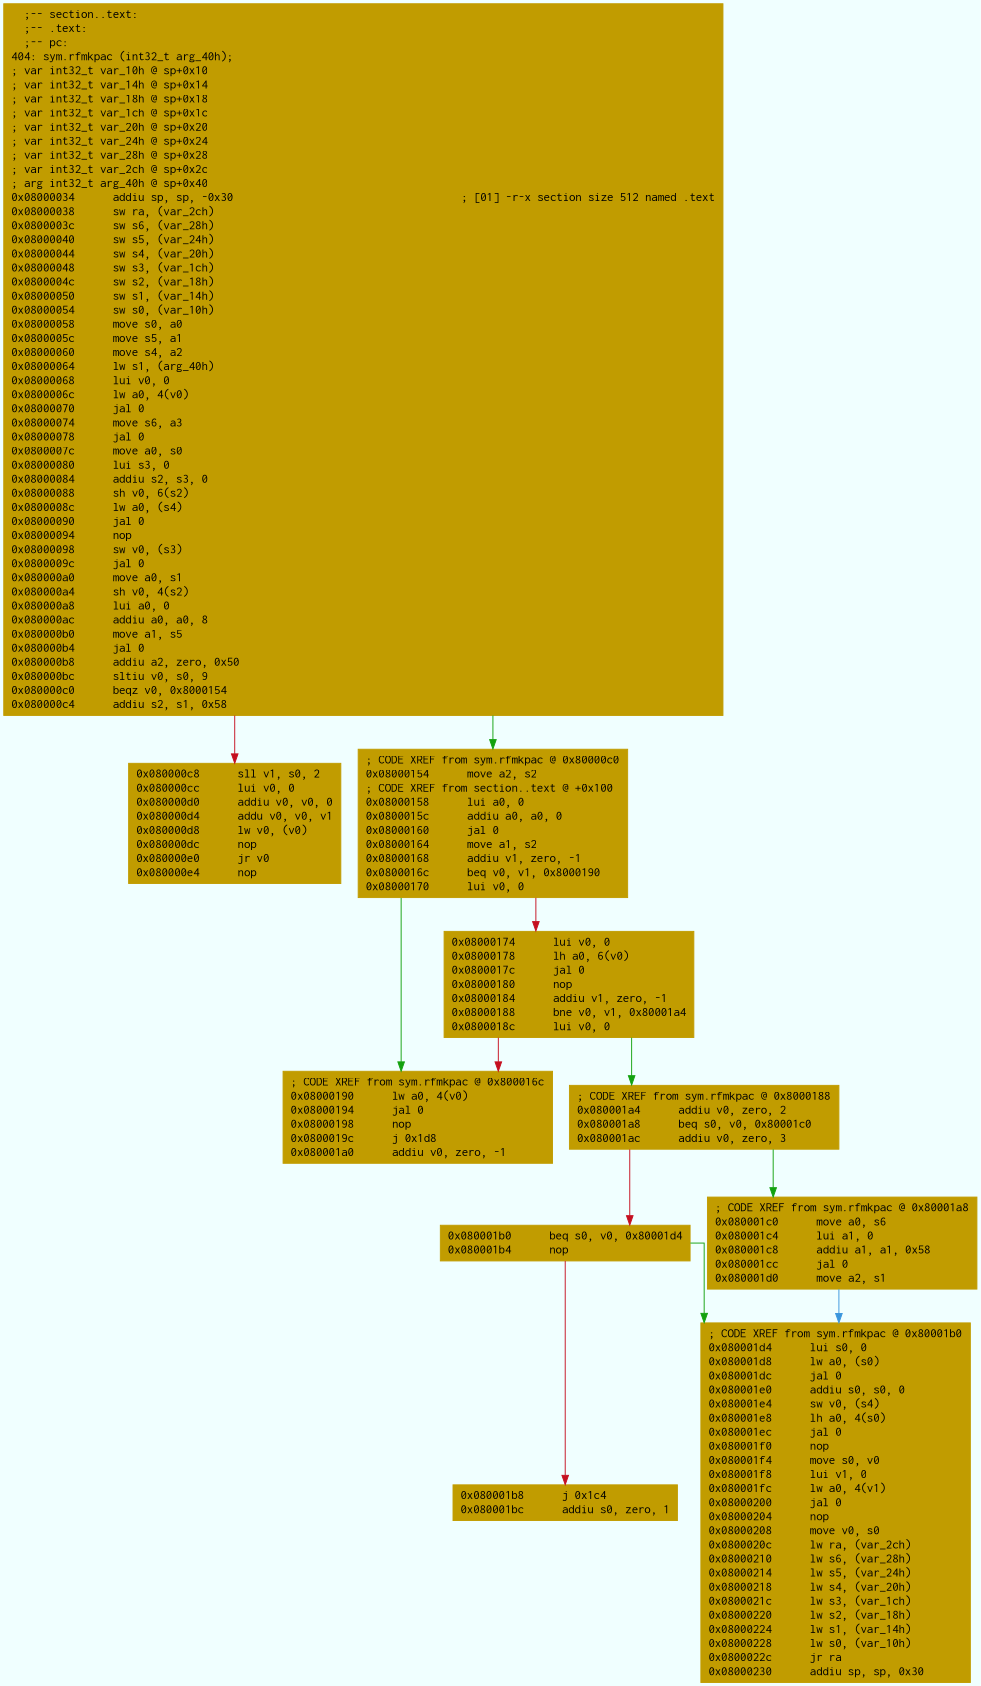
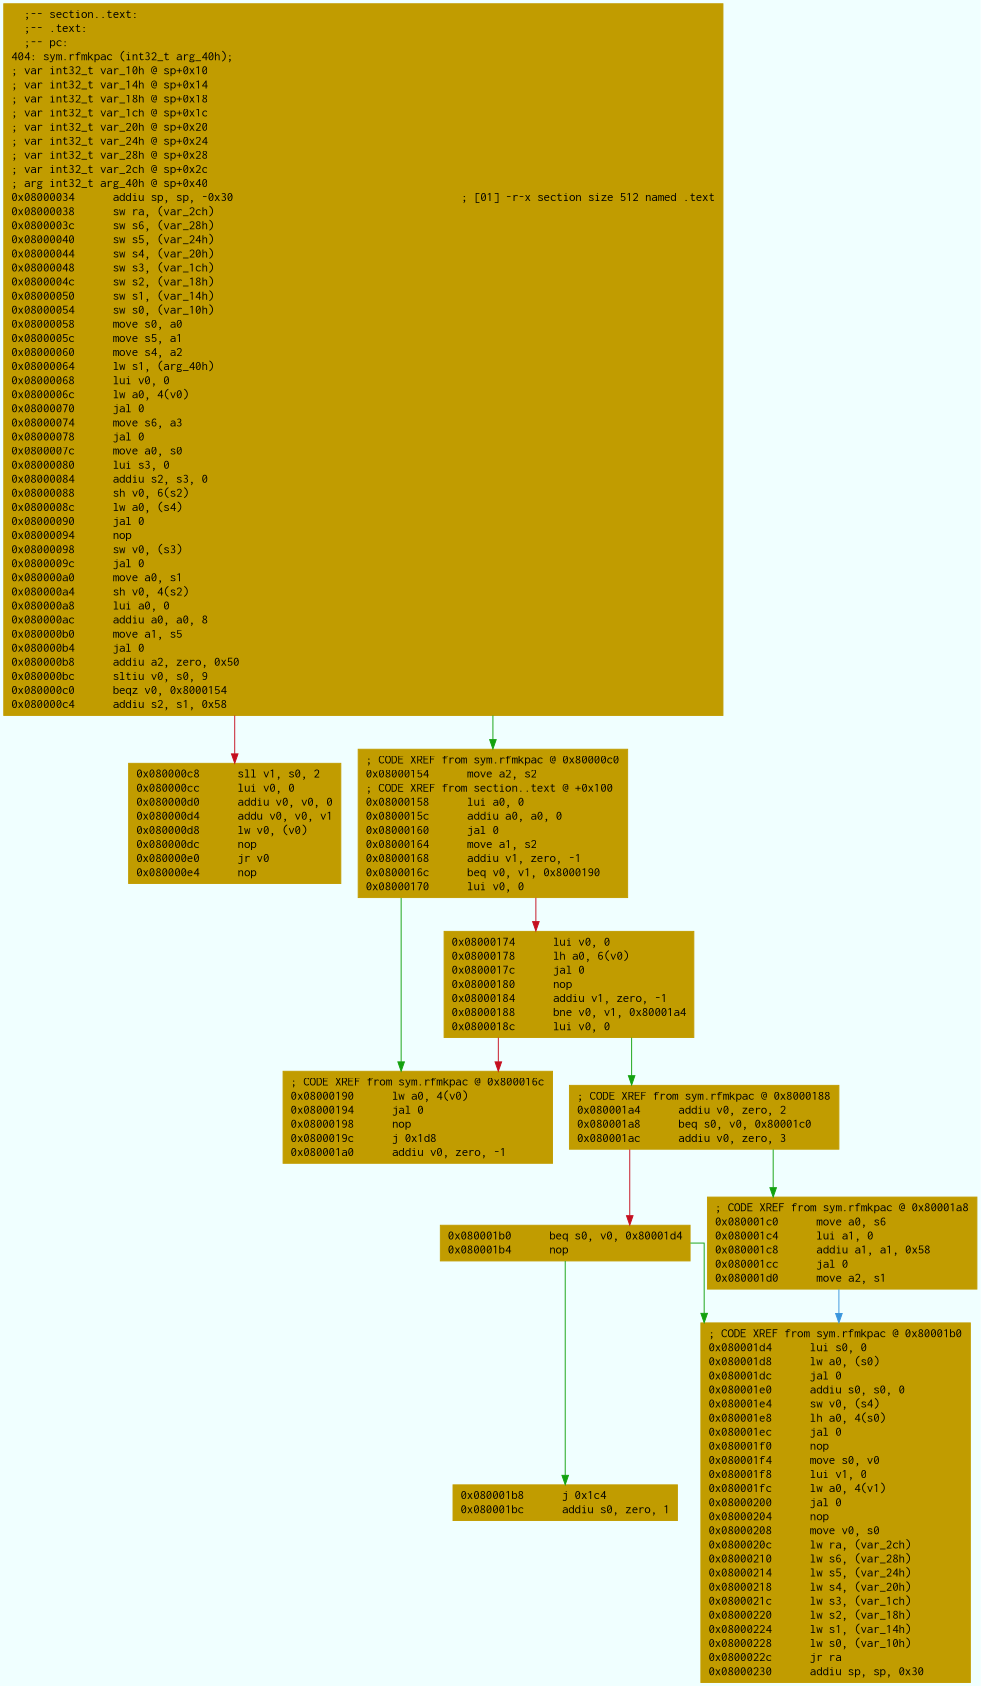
edge "0x080001b0      beq s0, v0, 0x80001d4 0x080001b4      nop" -> "0x080001b8      j 0x1c4 0x080001bc      addiu s0, zero, 1": color #c50f1f -> #13a10e
